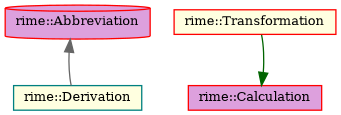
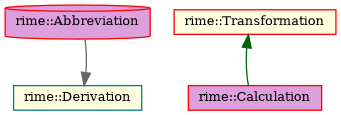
edge "rime::Transformation" -> "rime::Calculation": reversed
edge "rime::Derivation" -> "rime::Abbreviation": reversed
